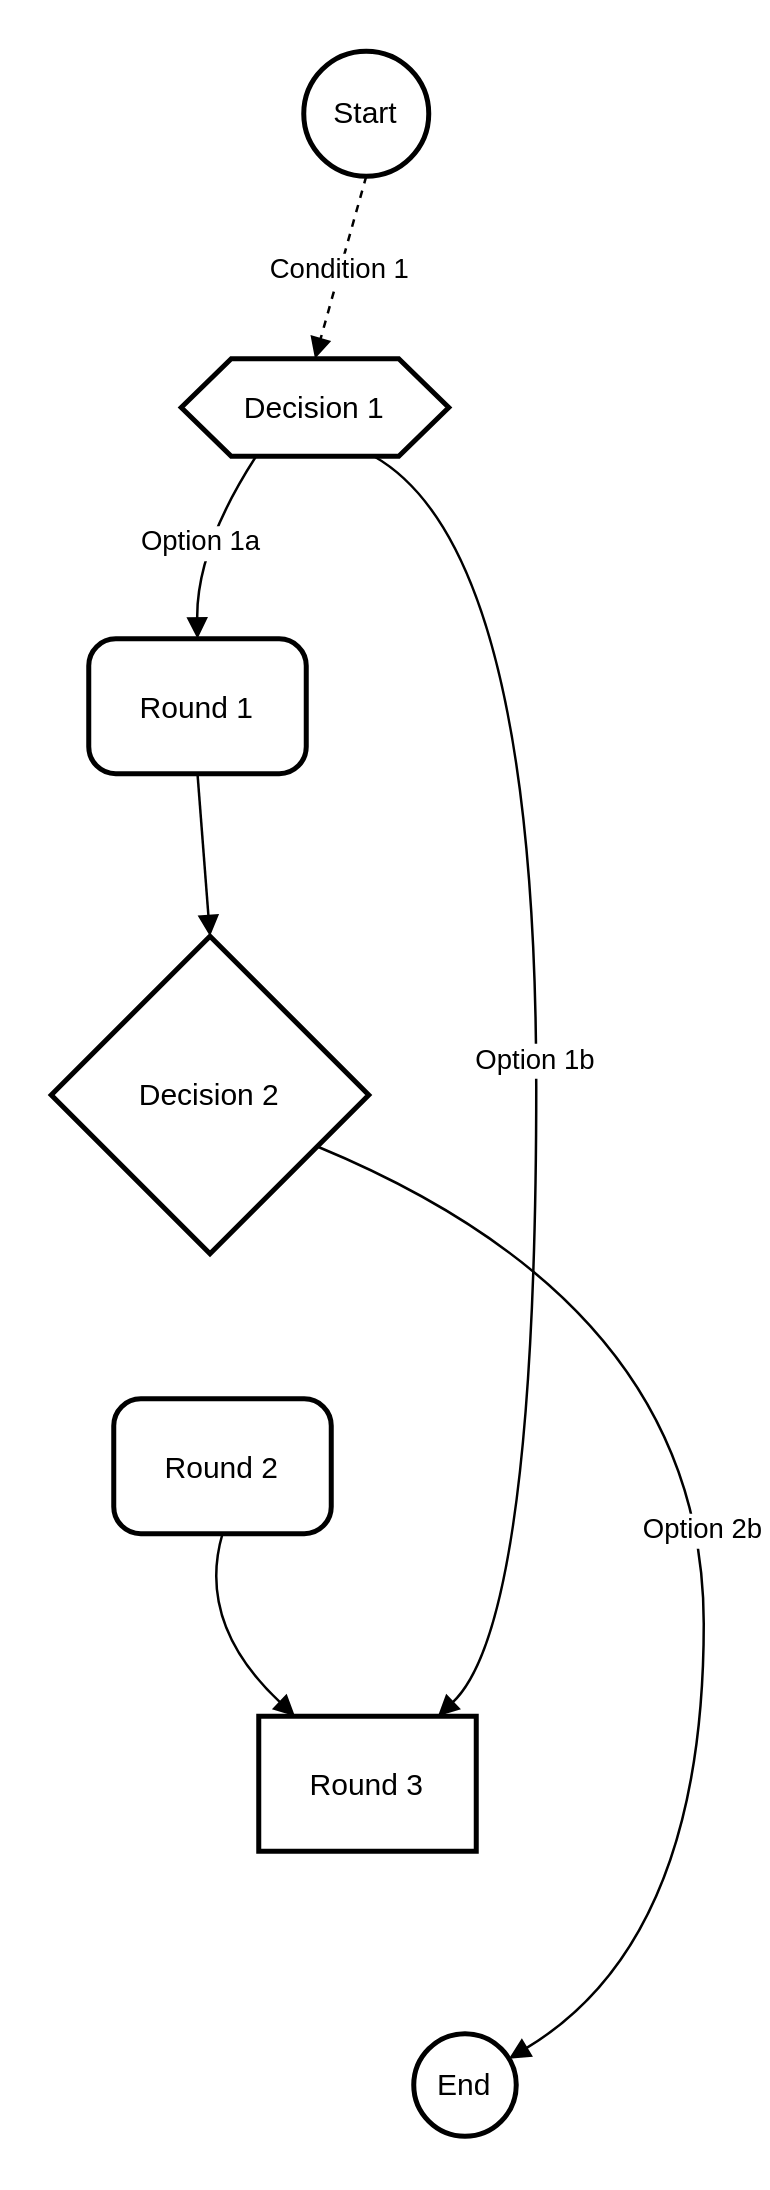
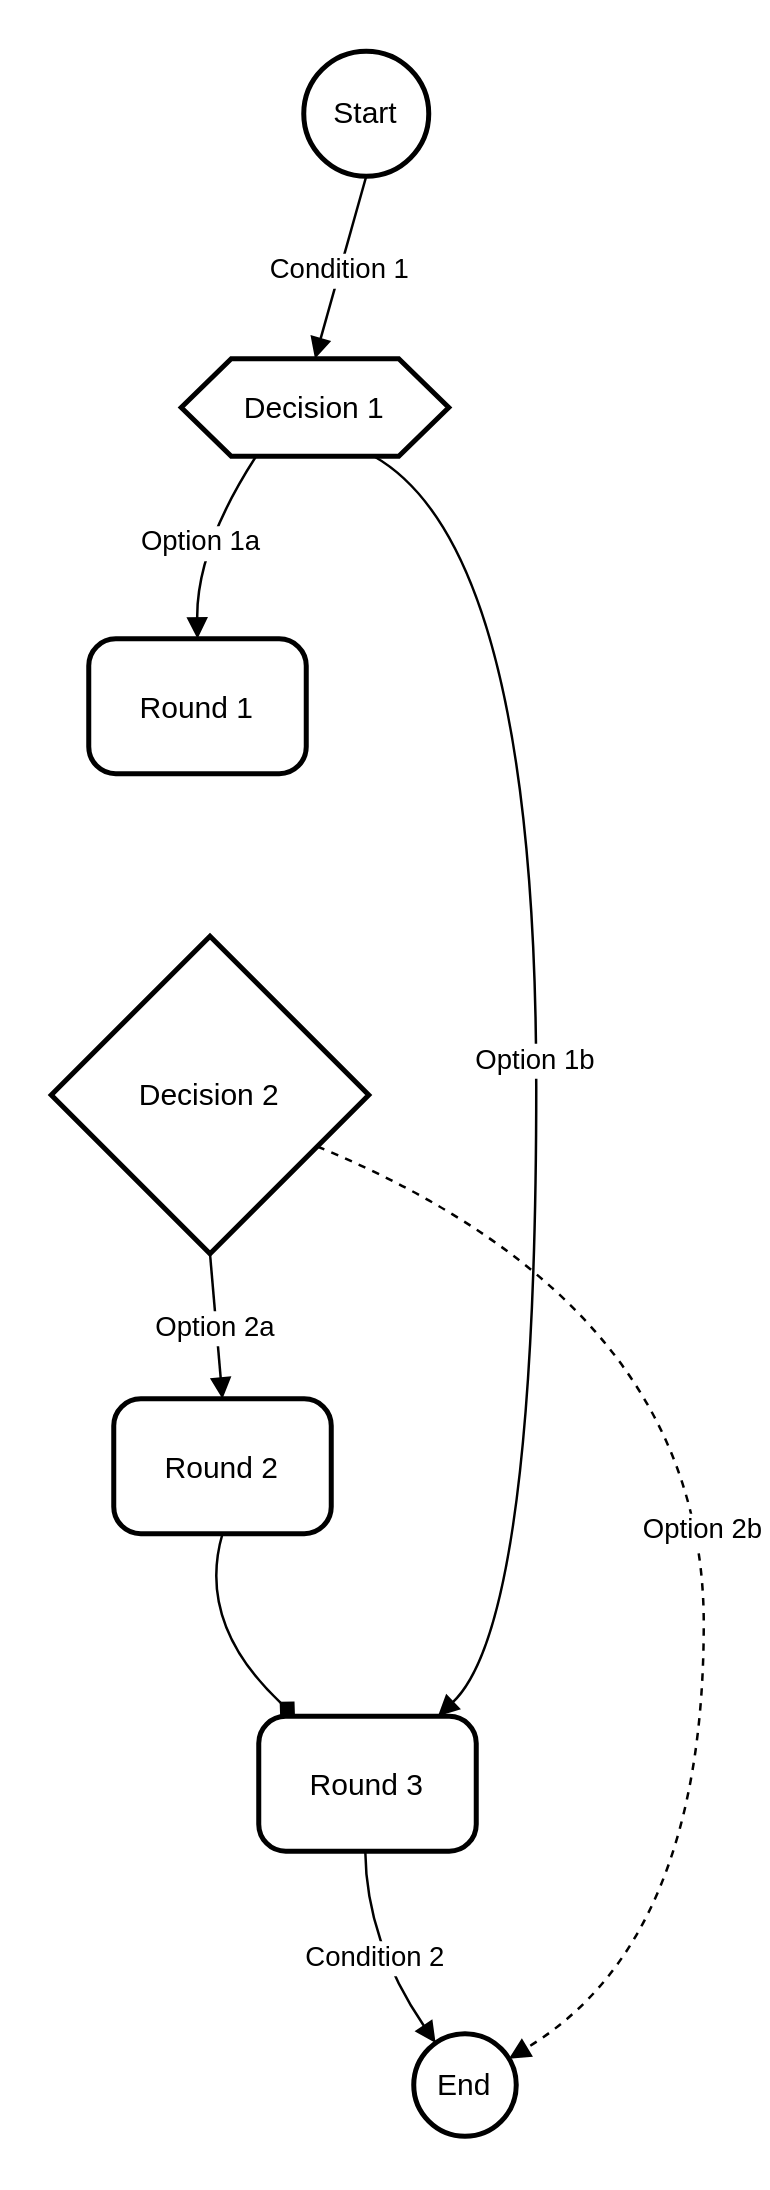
edge "Start" -> "Decision 1": style dashed -> solid
edge "Round 1" -> "Decision 2": removed
edge "Decision 2" -> "Round 2": added, label "Option 2a"
edge "Round 2" -> "Round 3": arrowhead block -> diamond
node "Round 3": shape rectangle -> rounded rectangle
edge "Decision 2" -> "End": style solid -> dashed
edge "Round 3" -> "End": added, label "Condition 2"
